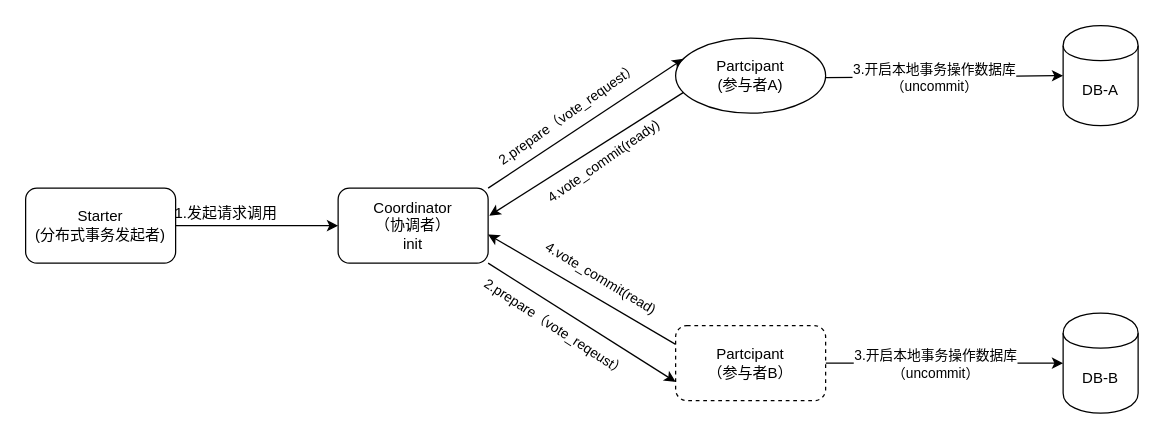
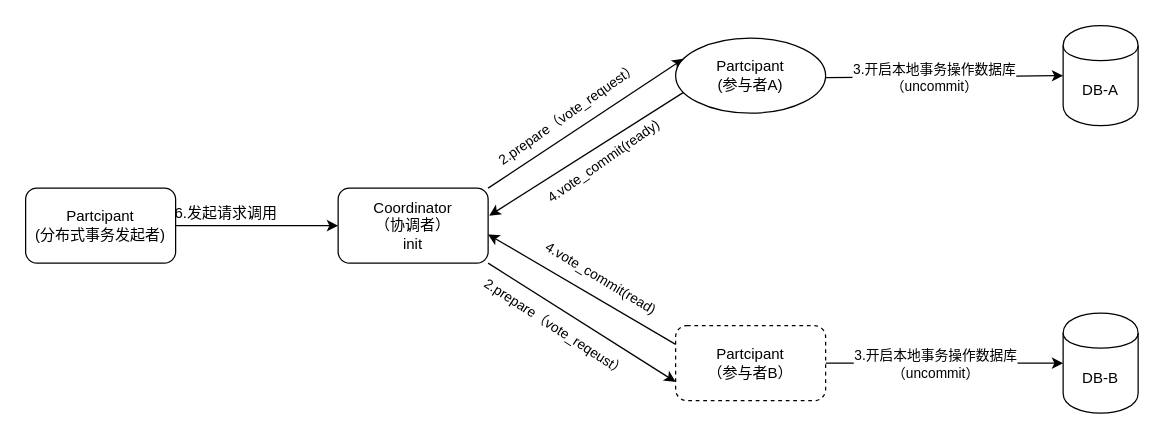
node "1.发起请求调用": label "1.发起请求调用" -> "6.发起请求调用"
node "Starter (分布式事务发起者)": label "Starter (分布式事务发起者)" -> "Partcipant (分布式事务发起者)"
